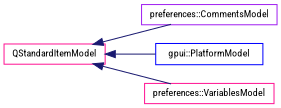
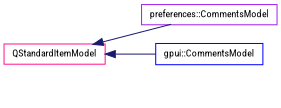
node "gpui::PlatformModel": label "gpui::PlatformModel" -> "gpui::CommentsModel"
node "preferences::VariablesModel": removed
